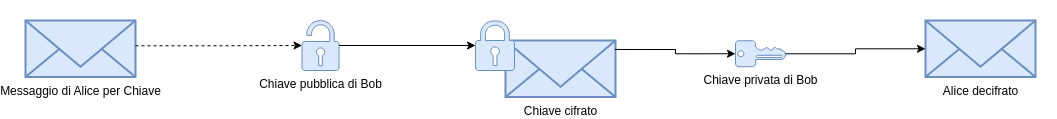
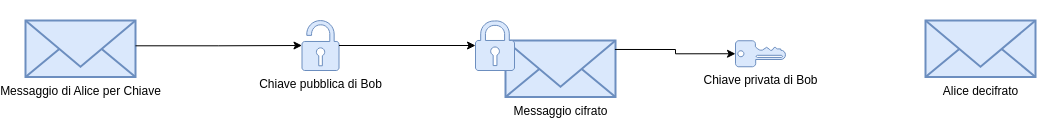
edge "Messaggio di Alice per Chiave" -> "Chiave pubblica di Bob": style dashed -> solid
edge "Chiave privata di Bob" -> "Alice decifrato": removed
node "Chiave cifrato": label "Chiave cifrato" -> "Messaggio cifrato"
